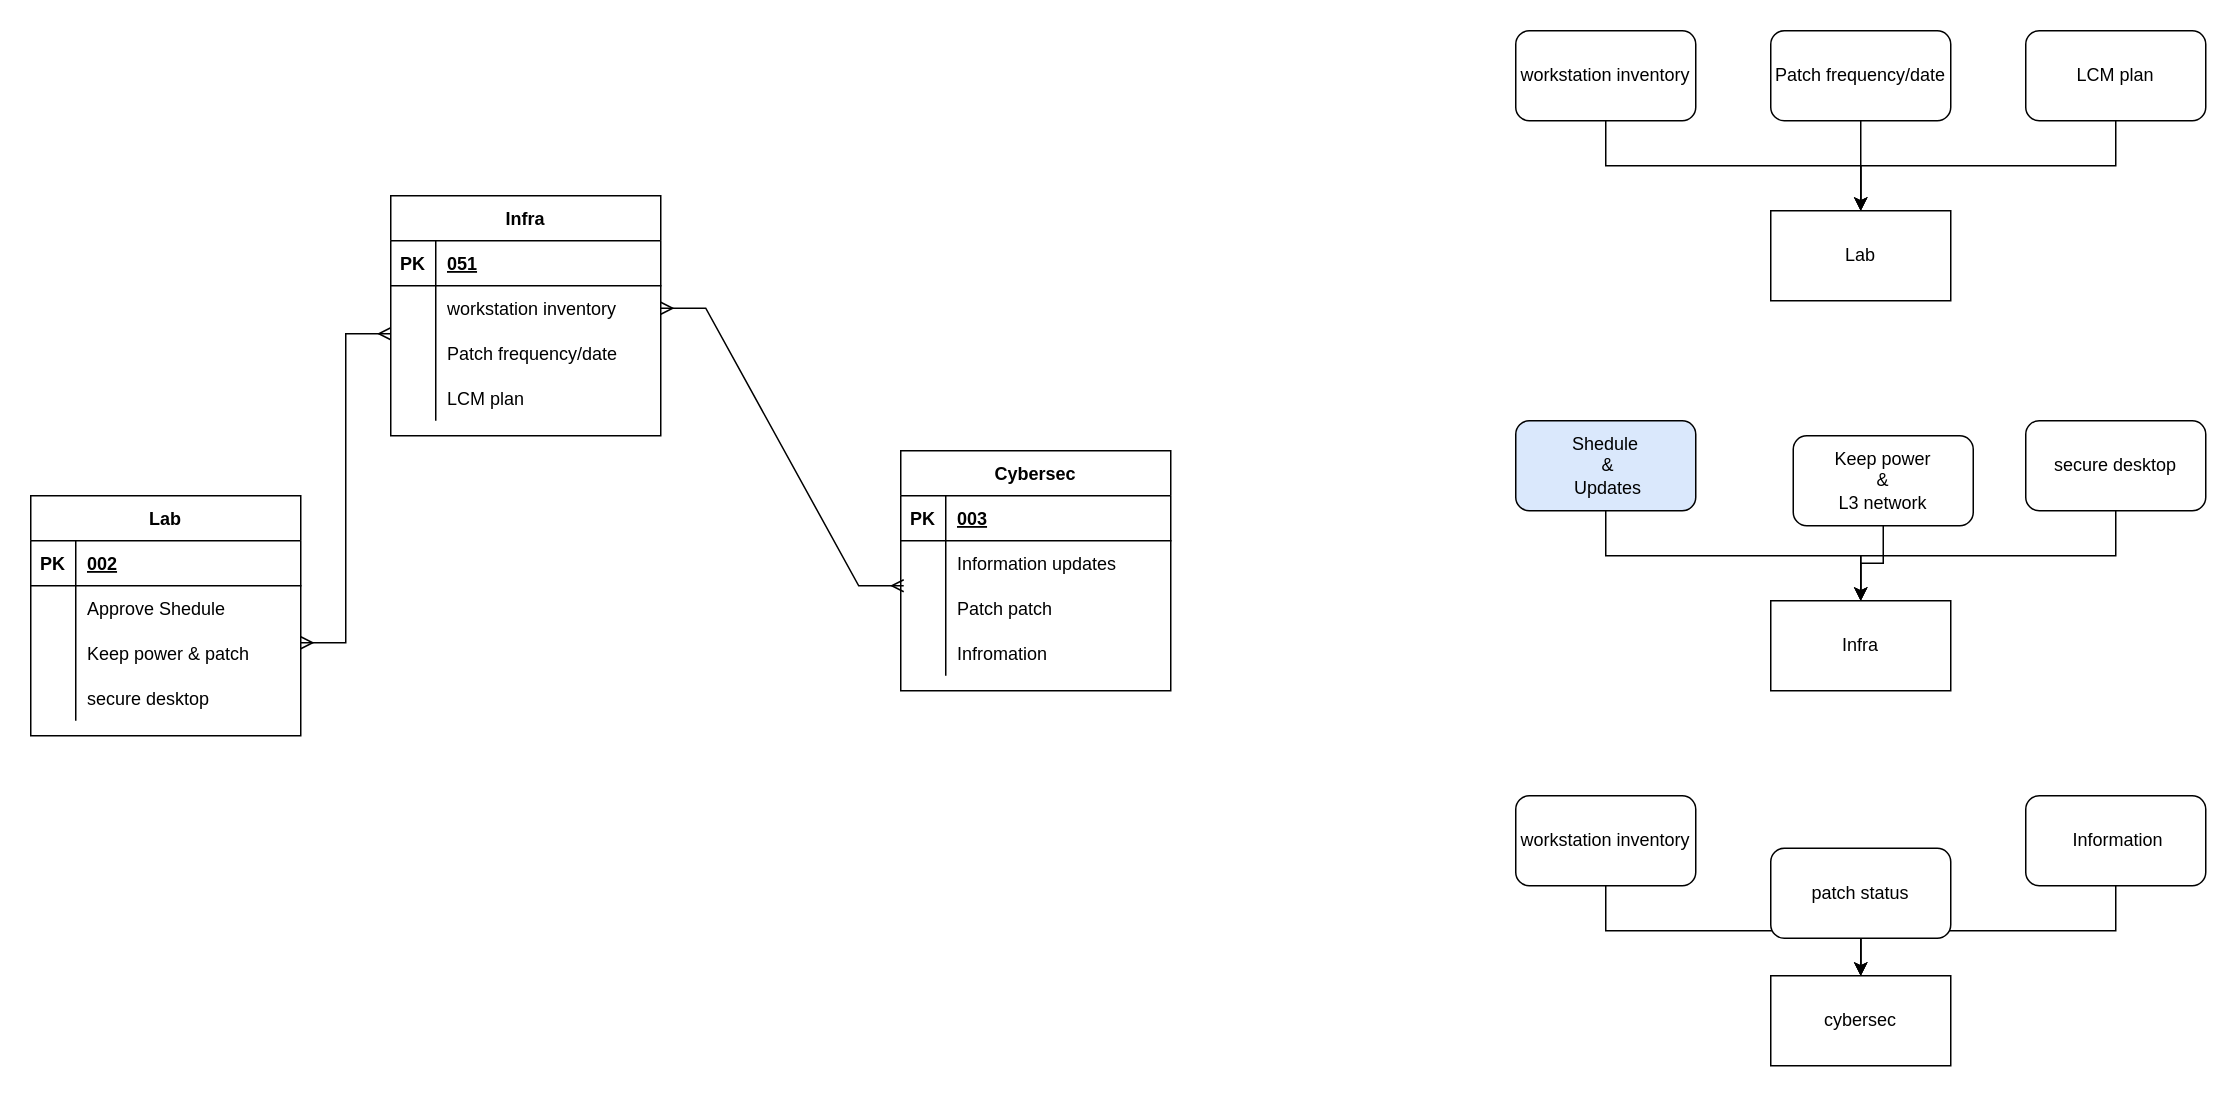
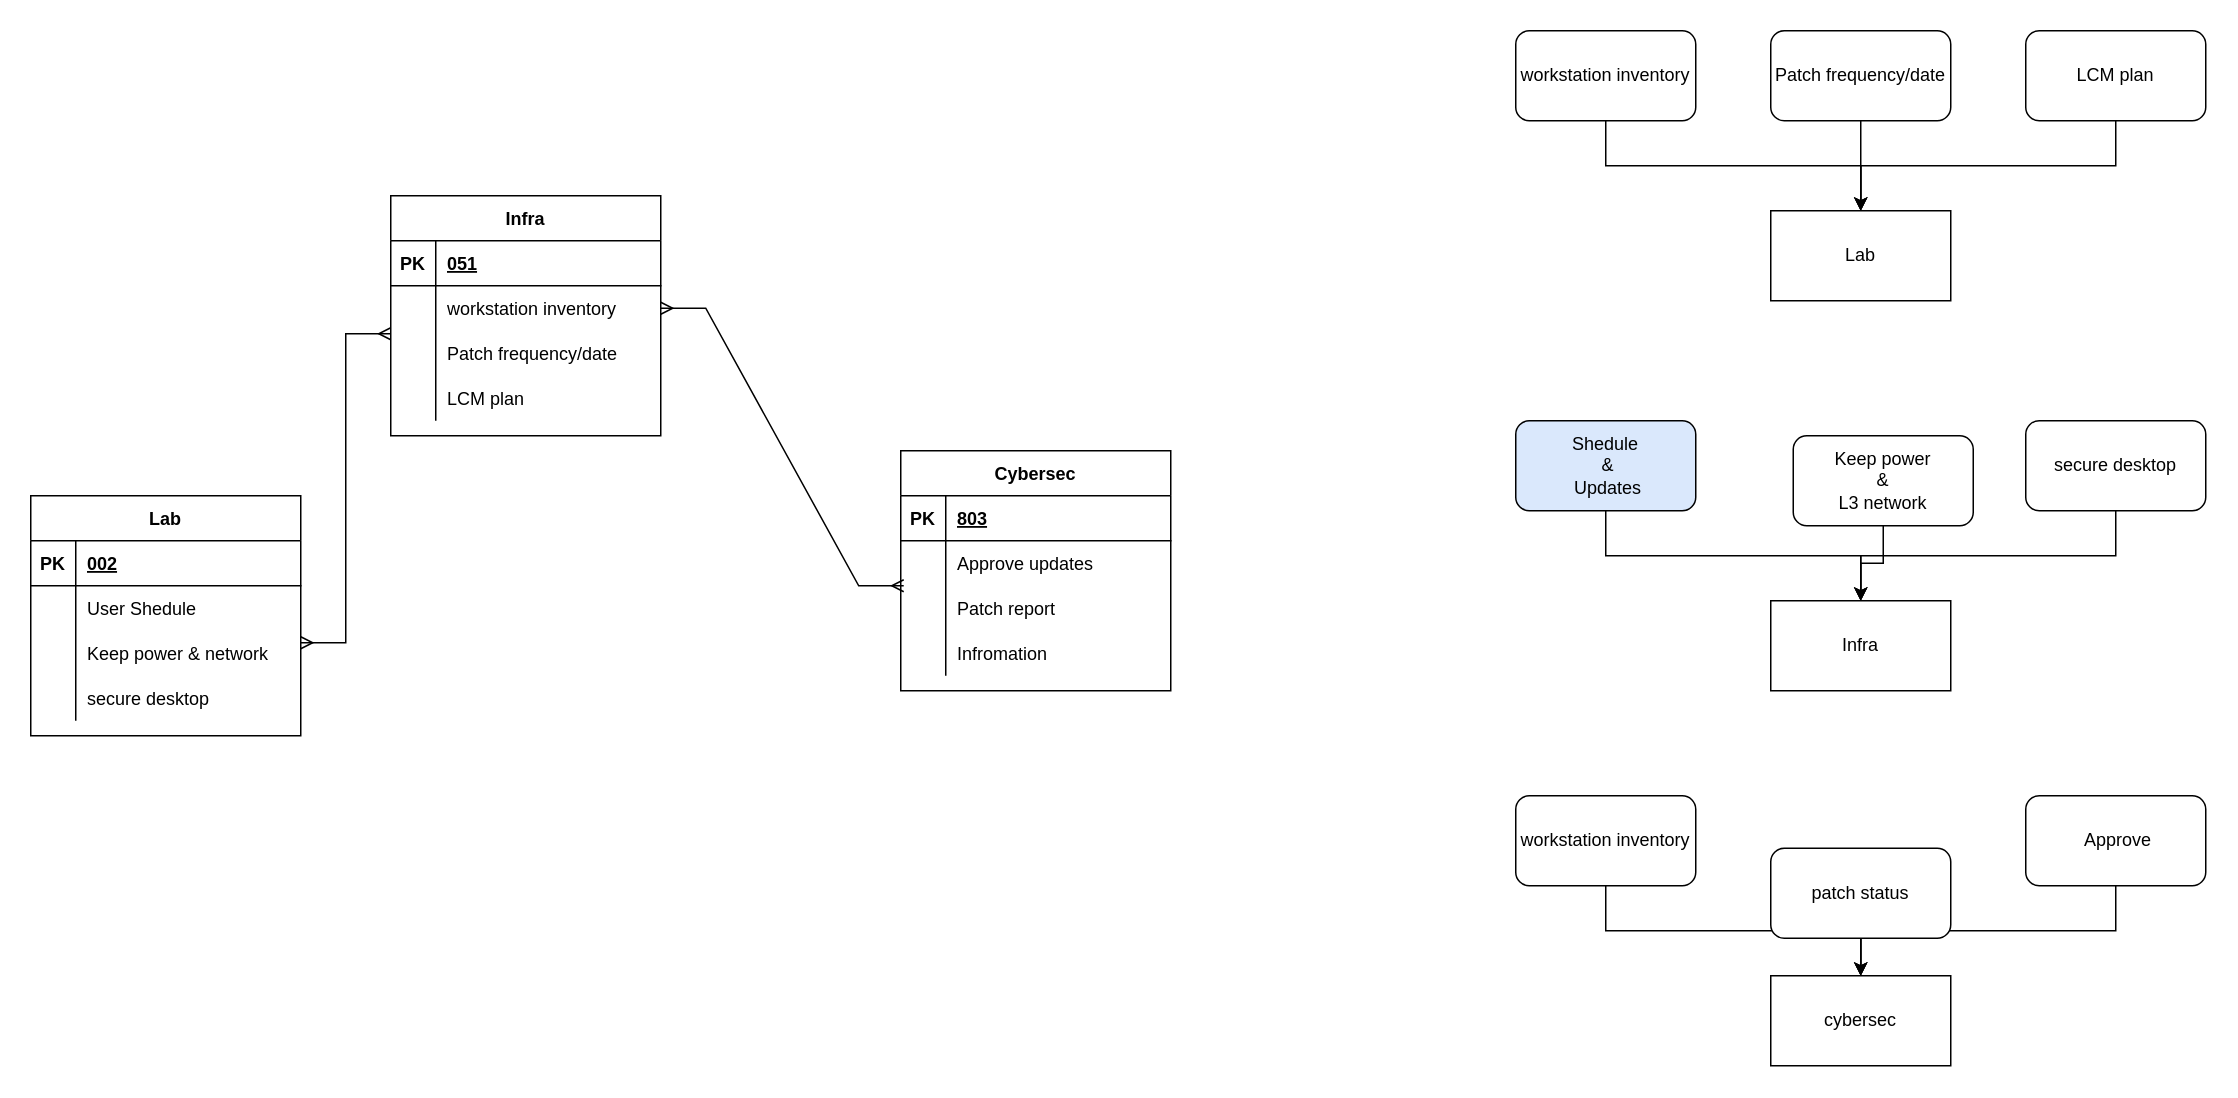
node "003": label "003" -> "803"
node "Information updates": label "Information updates" -> "Approve updates"
node "Approve Shedule": label "Approve Shedule" -> "User Shedule"
node "Patch patch": label "Patch patch" -> "Patch report"
node "Keep power & patch": label "Keep power & patch" -> "Keep power & network"
node "Information": label "Information" -> "Approve"
